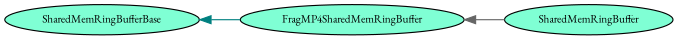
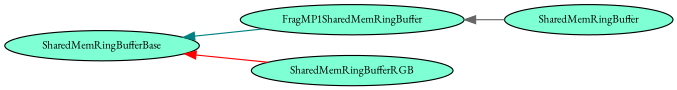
node "FragMP4SharedMemRingBuffer": label "FragMP4SharedMemRingBuffer" -> "FragMP1SharedMemRingBuffer"
node "SharedMemRingBufferRGB": added
